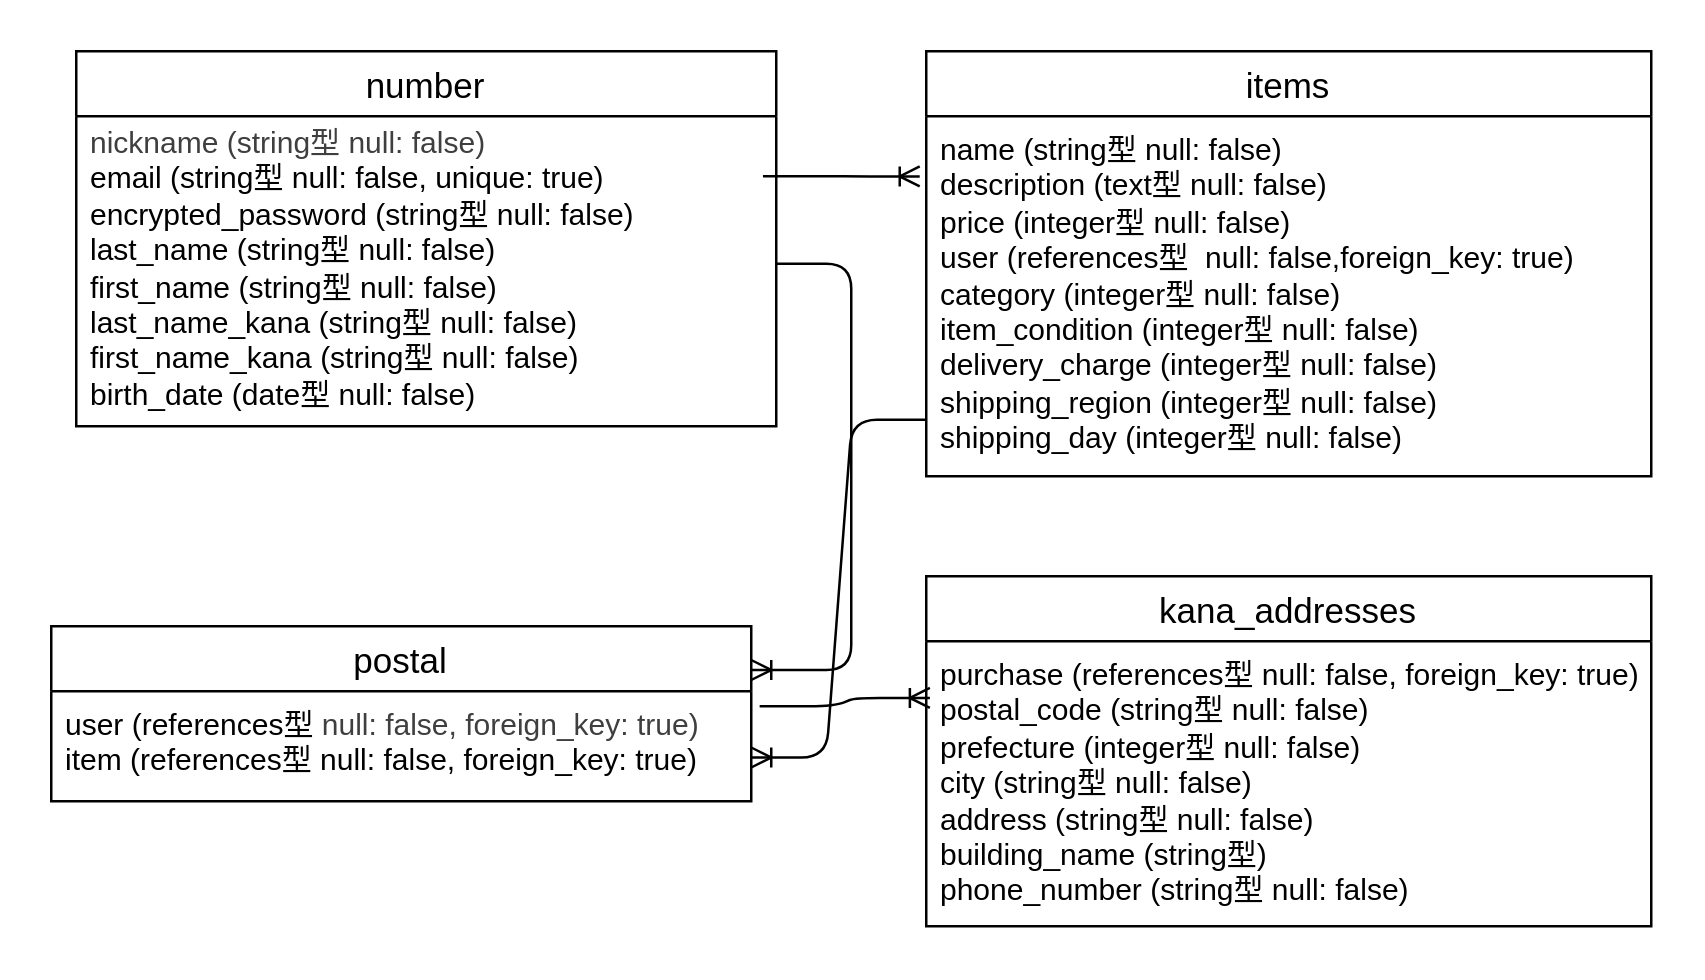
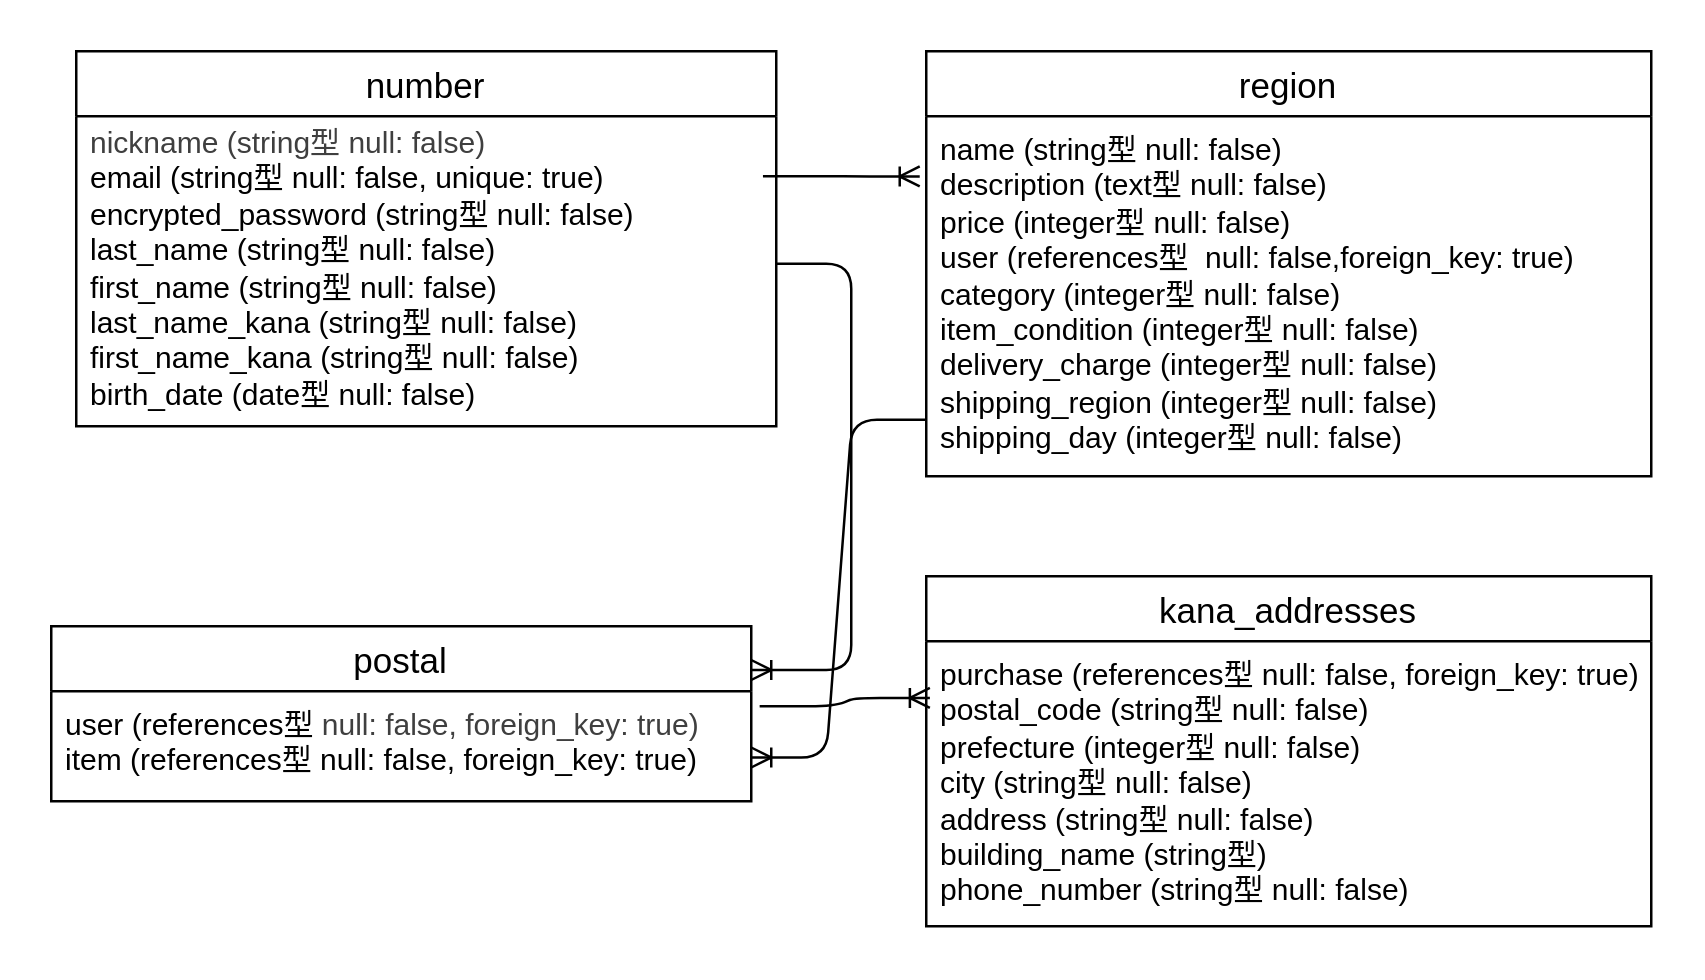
node "items": label "items" -> "region"
